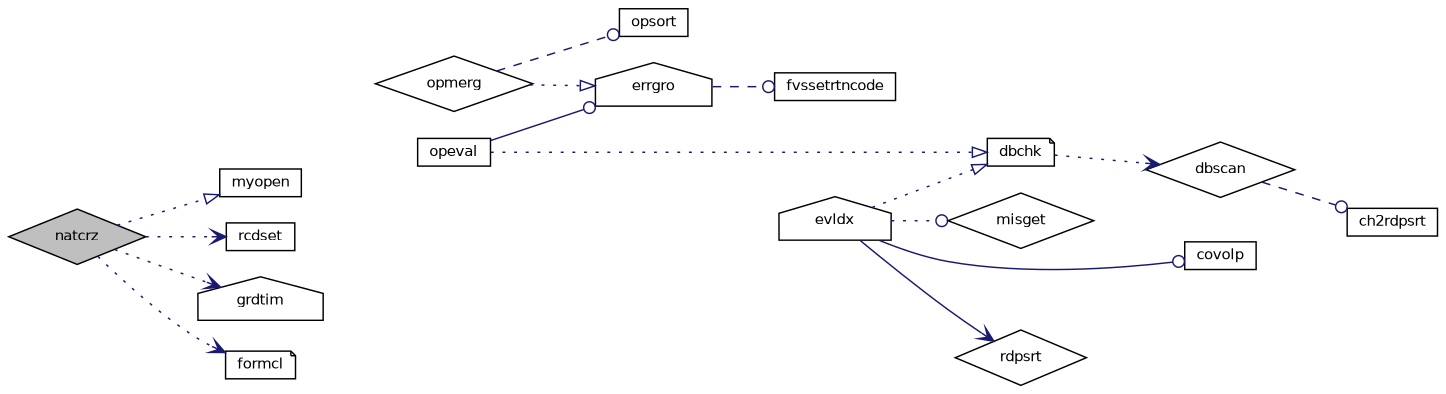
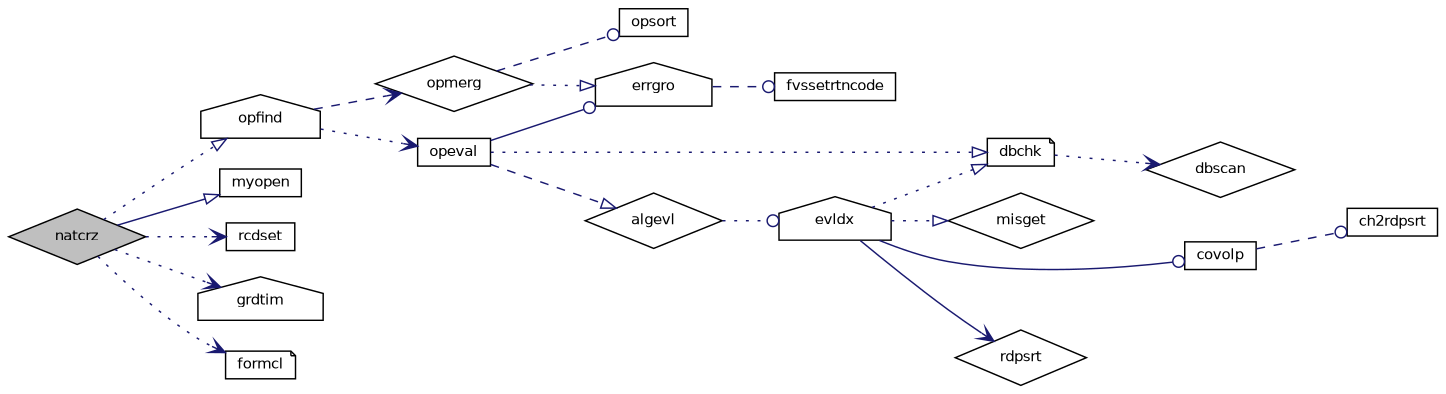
node "opfind": added
edge "dbscan" -> "ch2rdpsrt": now "covolp" -> "ch2rdpsrt"
edge "natcrz" -> "myopen": style dotted -> solid
node "algevl": added
edge "evldx" -> "misget": arrowhead odot -> onormal
